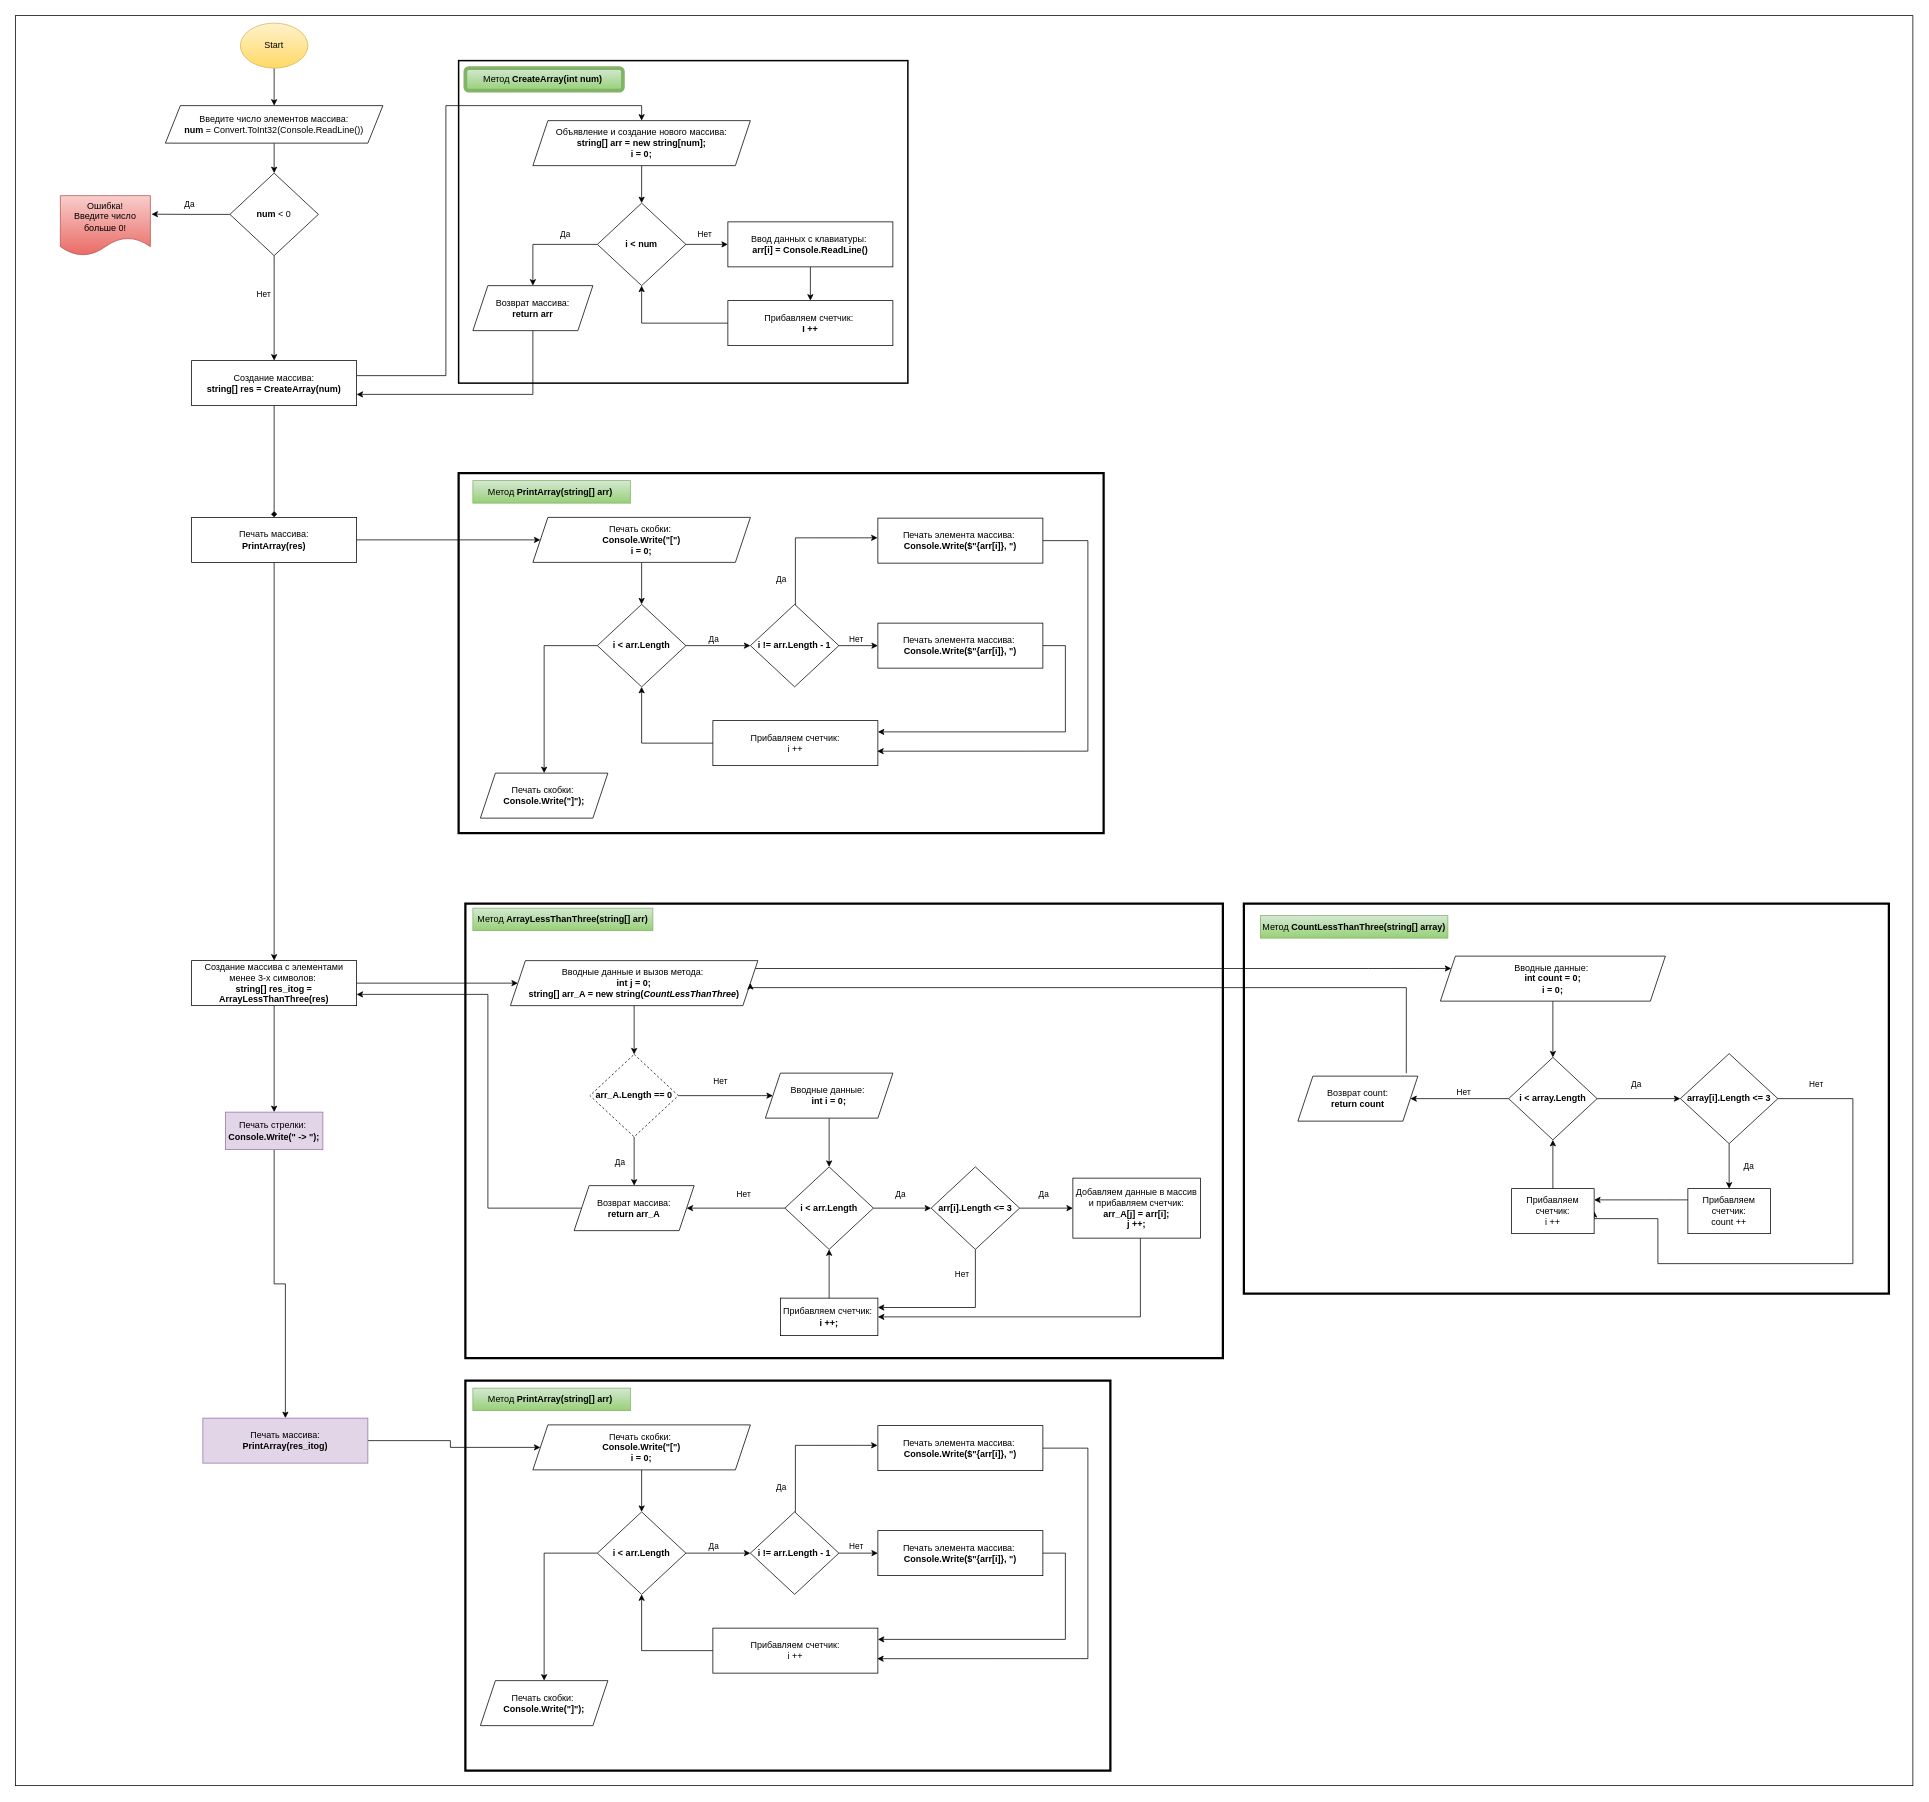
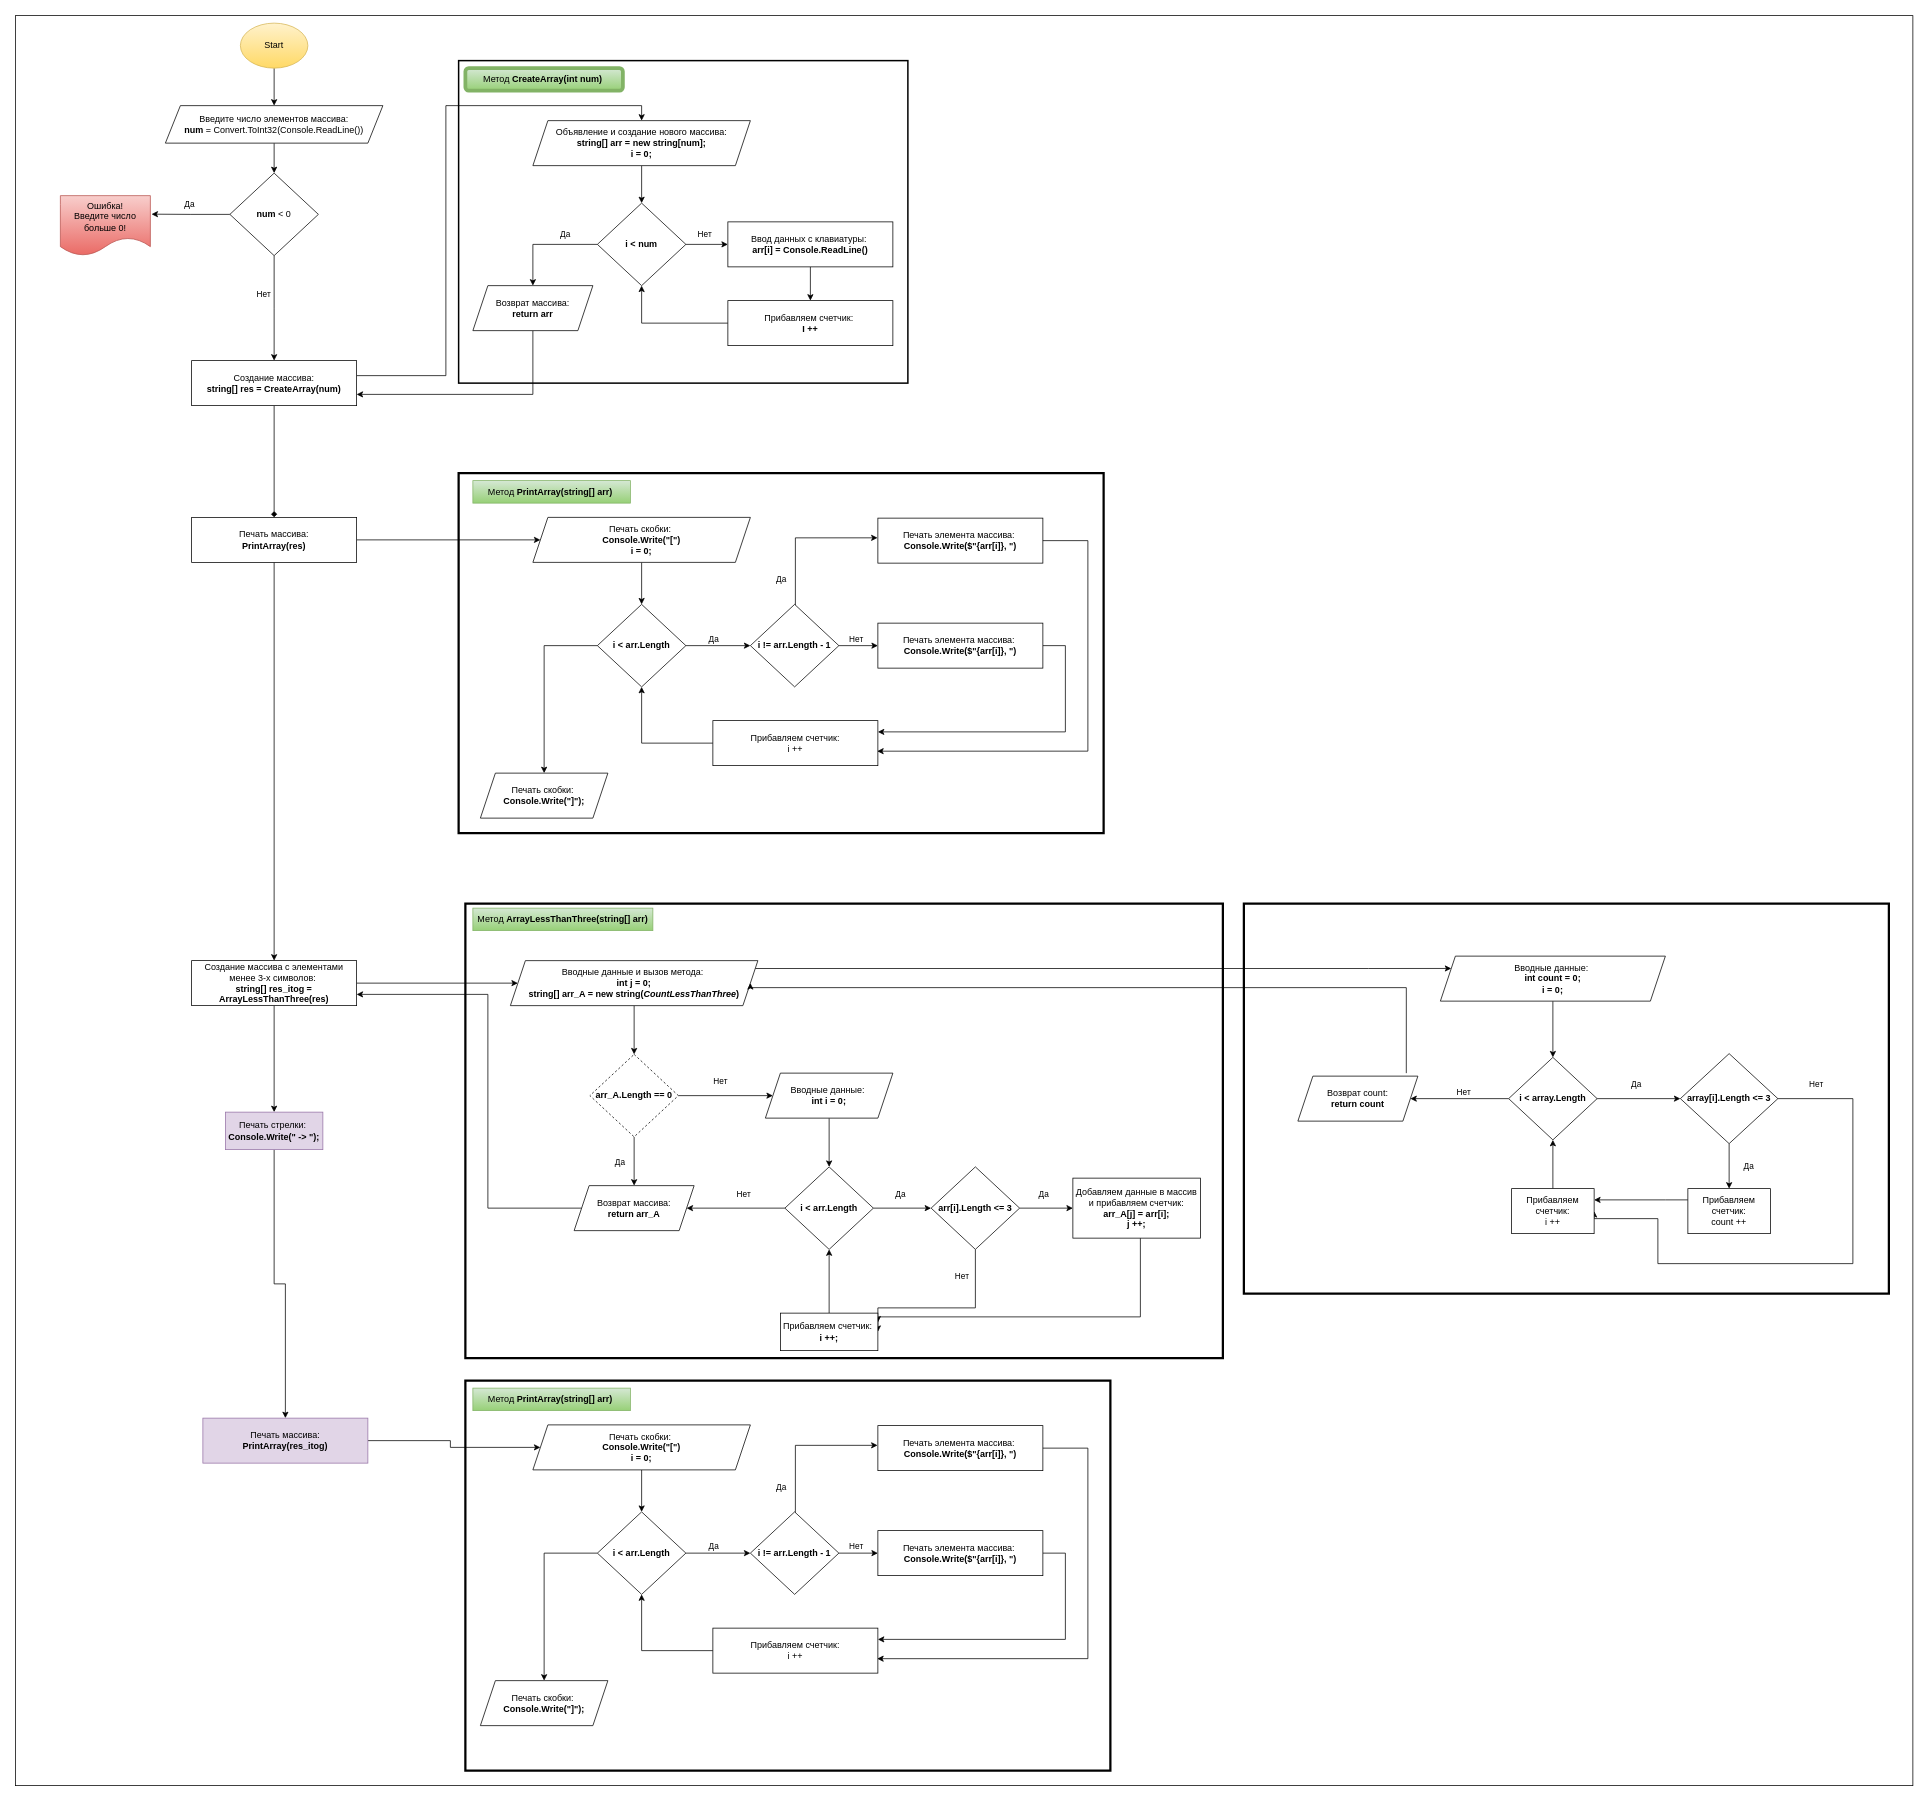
node "Метод CountLessThanThree(string[] array)": removed
node "Прибавляем счетчик: i ++;": moved (829, 1317) -> (829, 1332)
